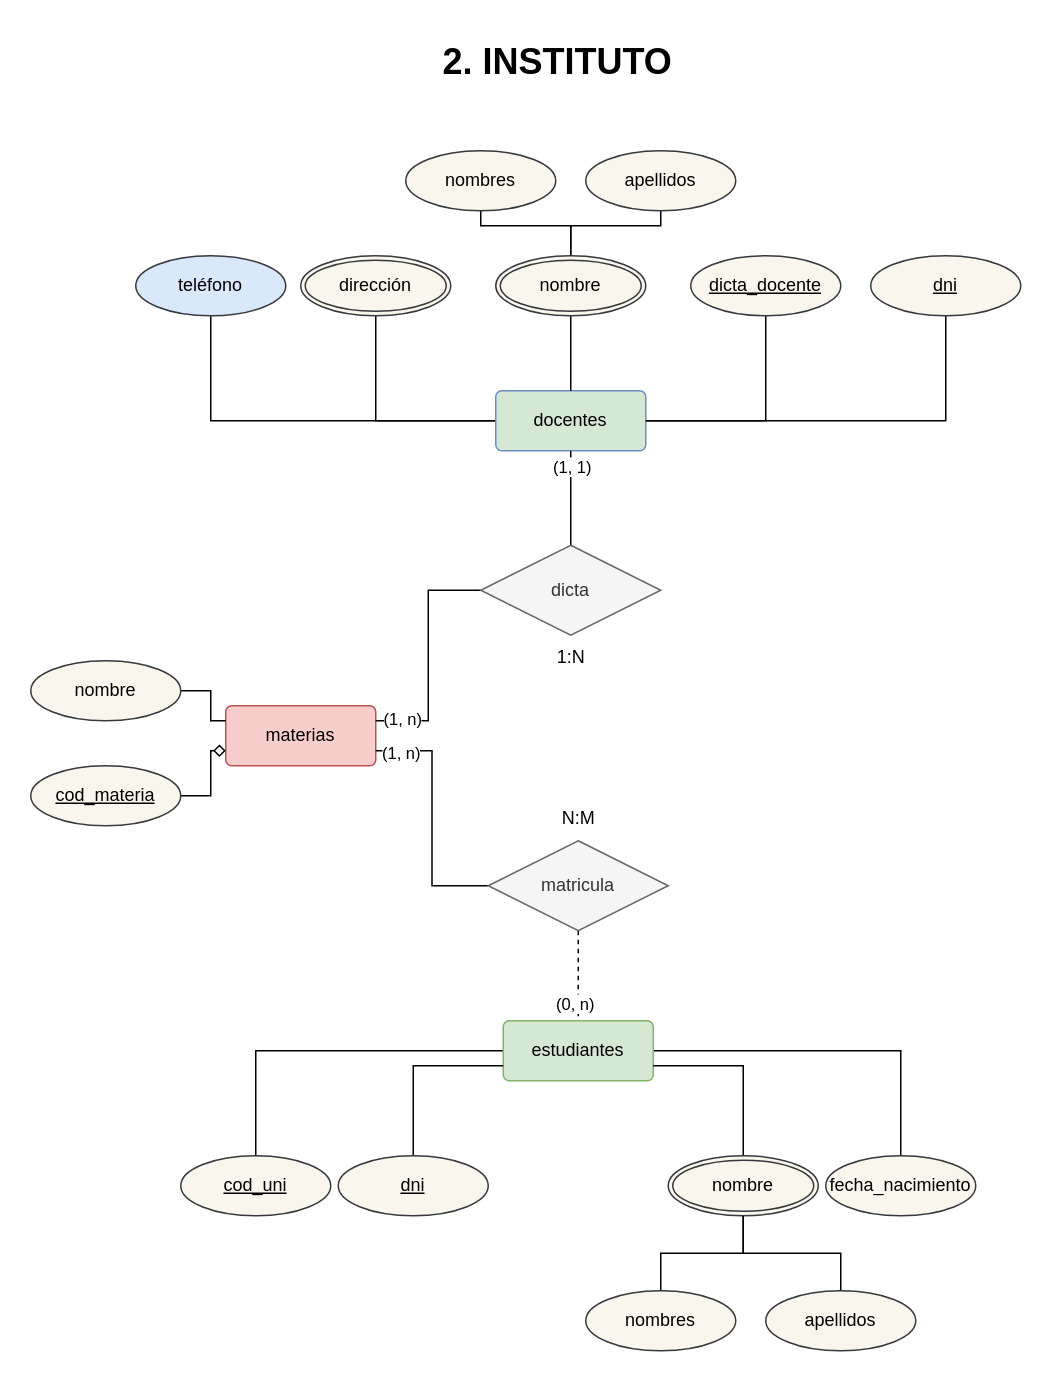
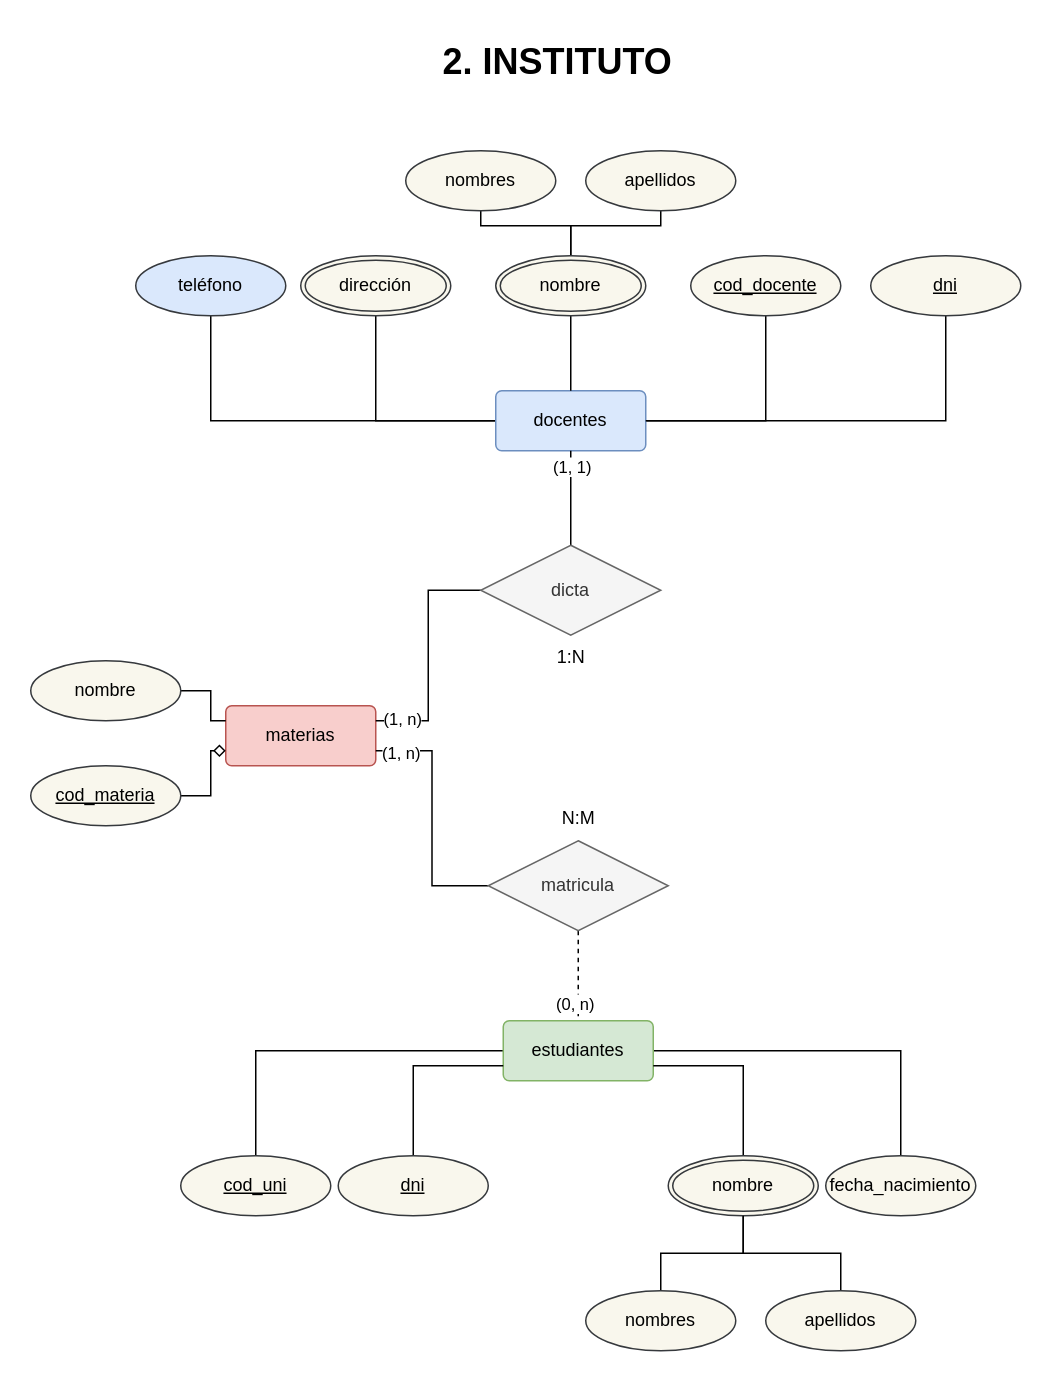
node "dicta_docente": label "dicta_docente" -> "cod_docente"
node "docentes": fillcolor #d5e8d4 -> #dae8fc
